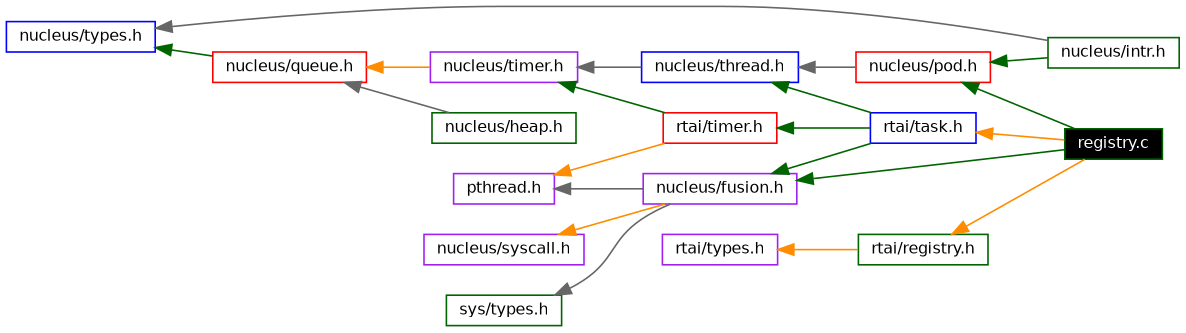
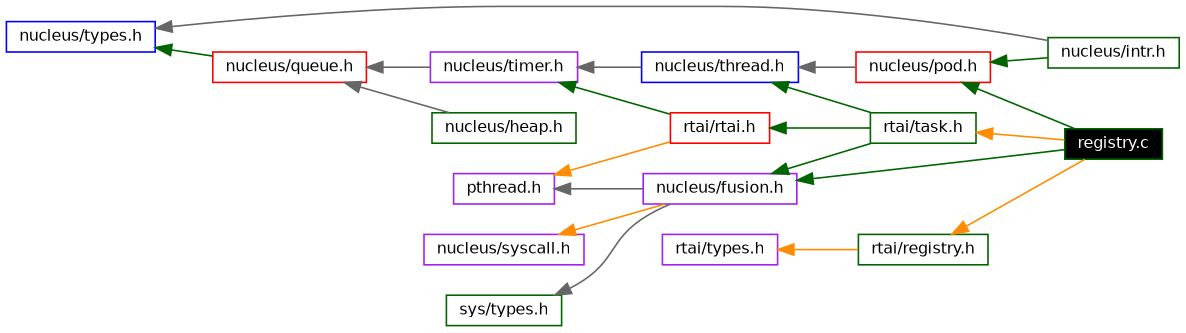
edge "nucleus/timer.h" -> "nucleus/queue.h": color darkorange -> gray40
node "rtai/timer.h": label "rtai/timer.h" -> "rtai/rtai.h"
node "rtai/task.h": color blue -> darkgreen
